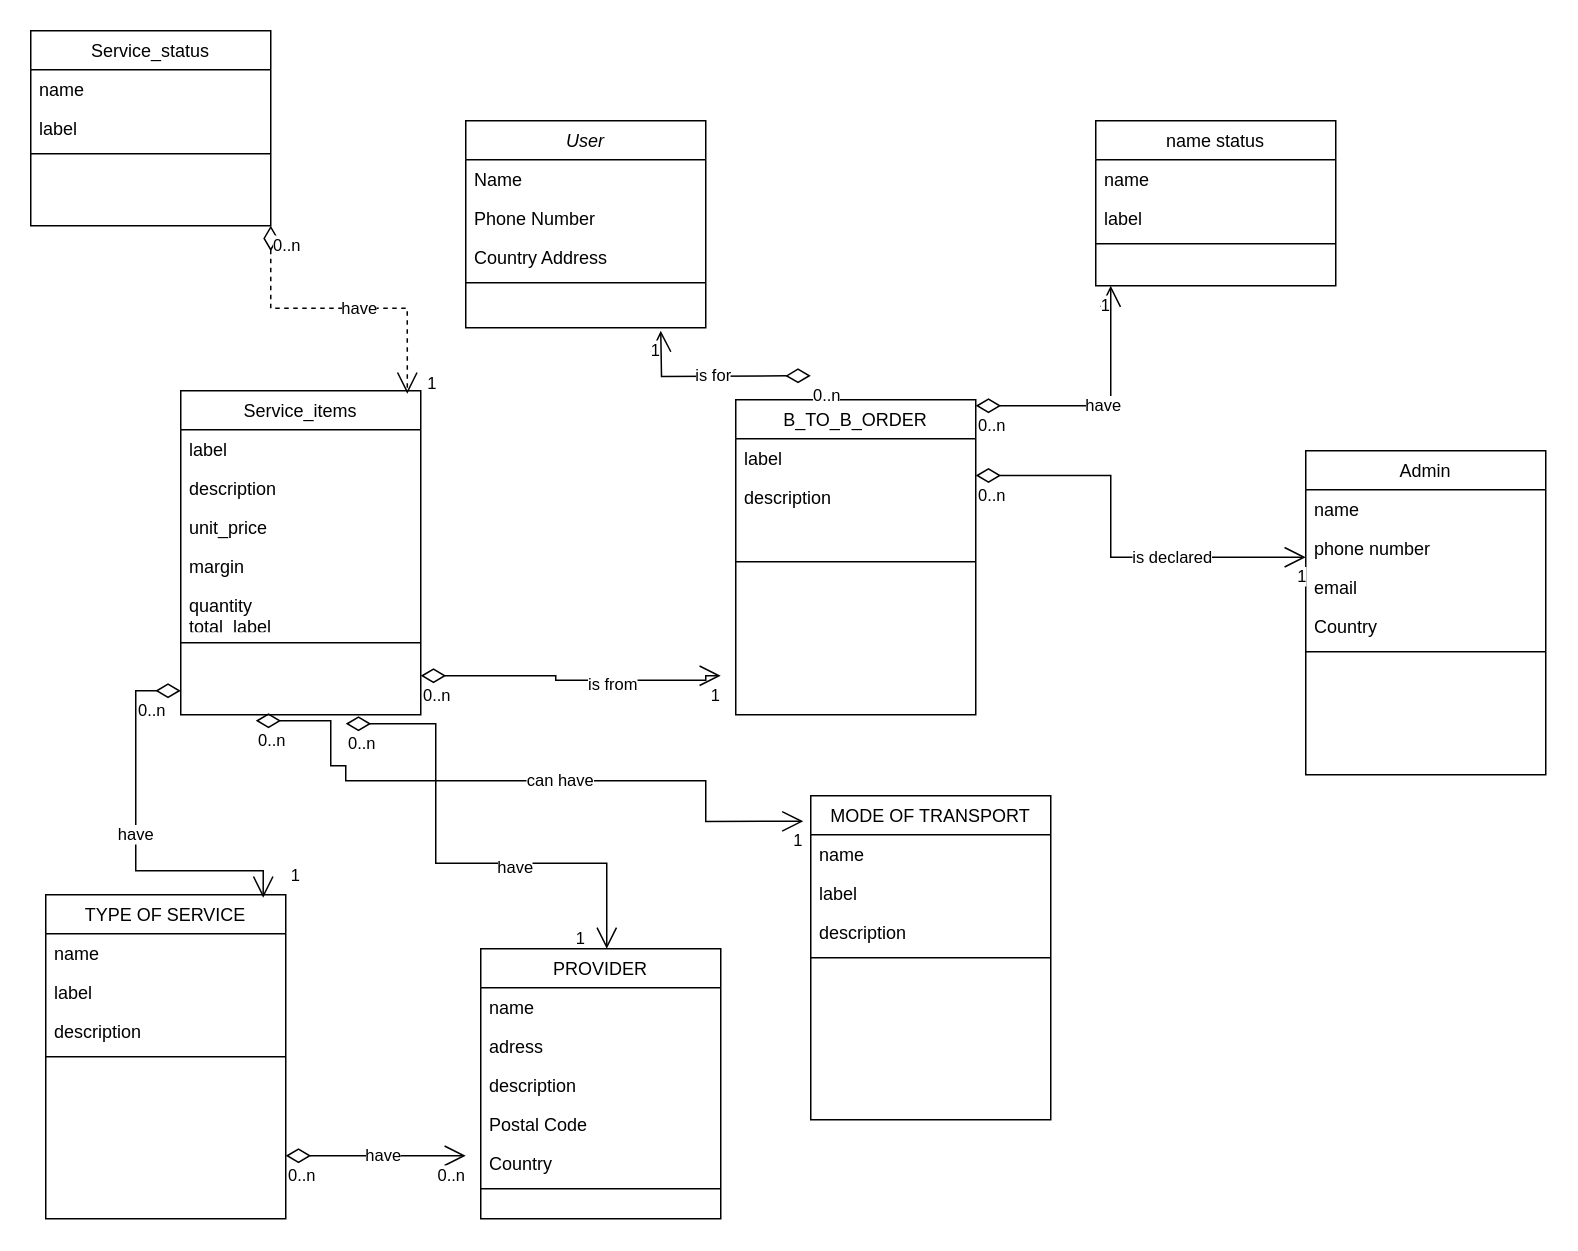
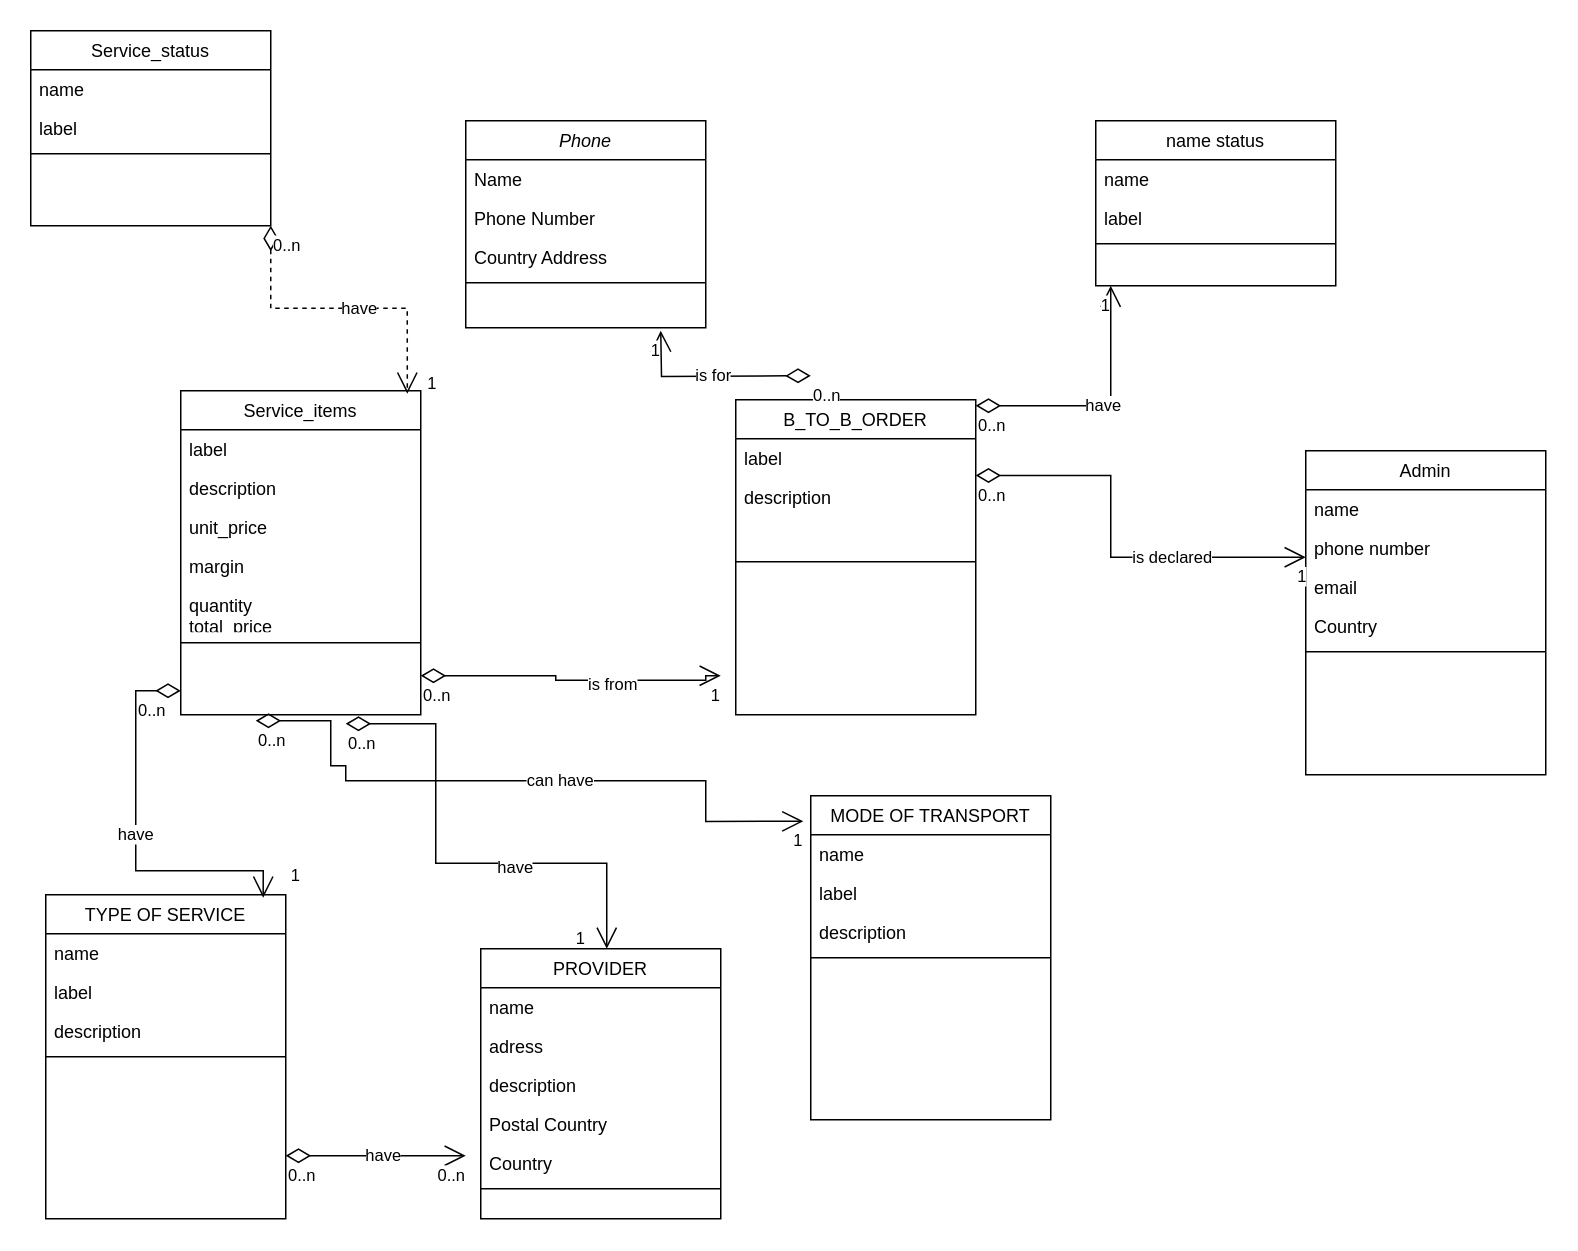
node "User": label "User" -> "Phone"
node "quantity total_label": label "quantity total_label" -> "quantity total_price"
node "Postal Code": label "Postal Code" -> "Postal Country"
